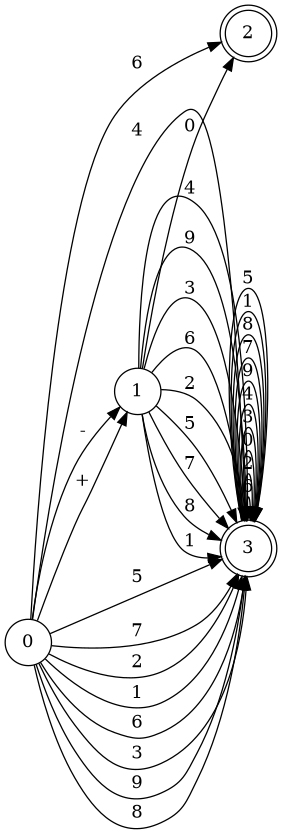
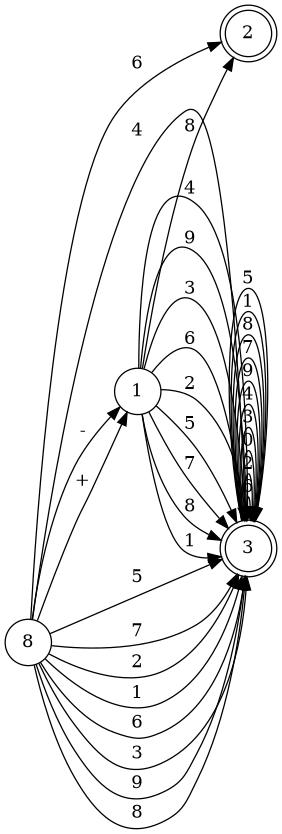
edge "1" -> "2": label "0" -> "8"
node "0": label "0" -> "8"
